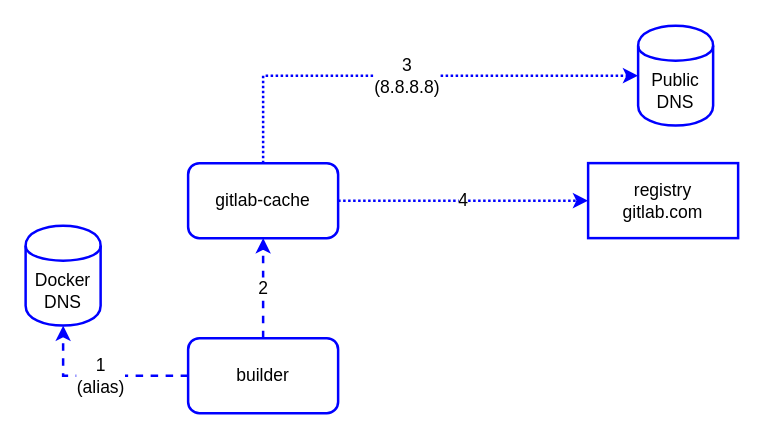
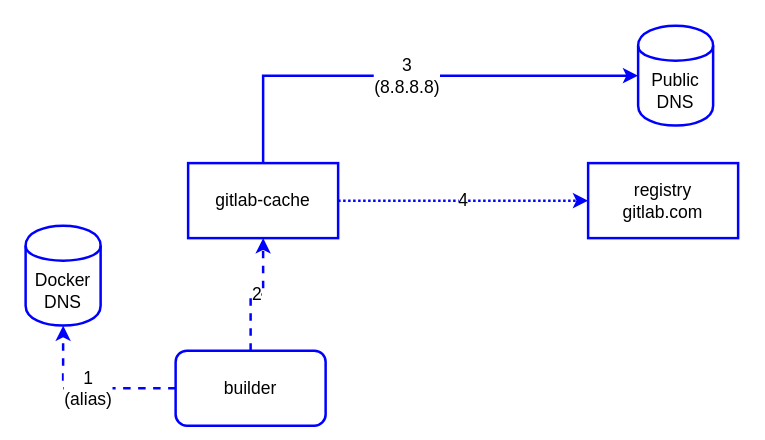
edge "gitlab-cache" -> "Public DNS": style dashed -> solid
node "gitlab-cache": shape rounded rectangle -> rectangle
node "builder": moved (263, 376) -> (251, 388)
